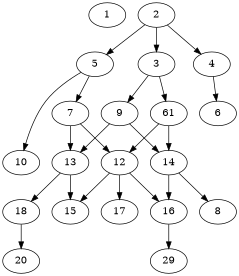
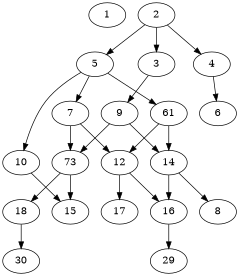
edge "3" -> "61": now "5" -> "61"
node "13": label "13" -> "73"
edge "12" -> "15": now "10" -> "15"
node "20": label "20" -> "30"
